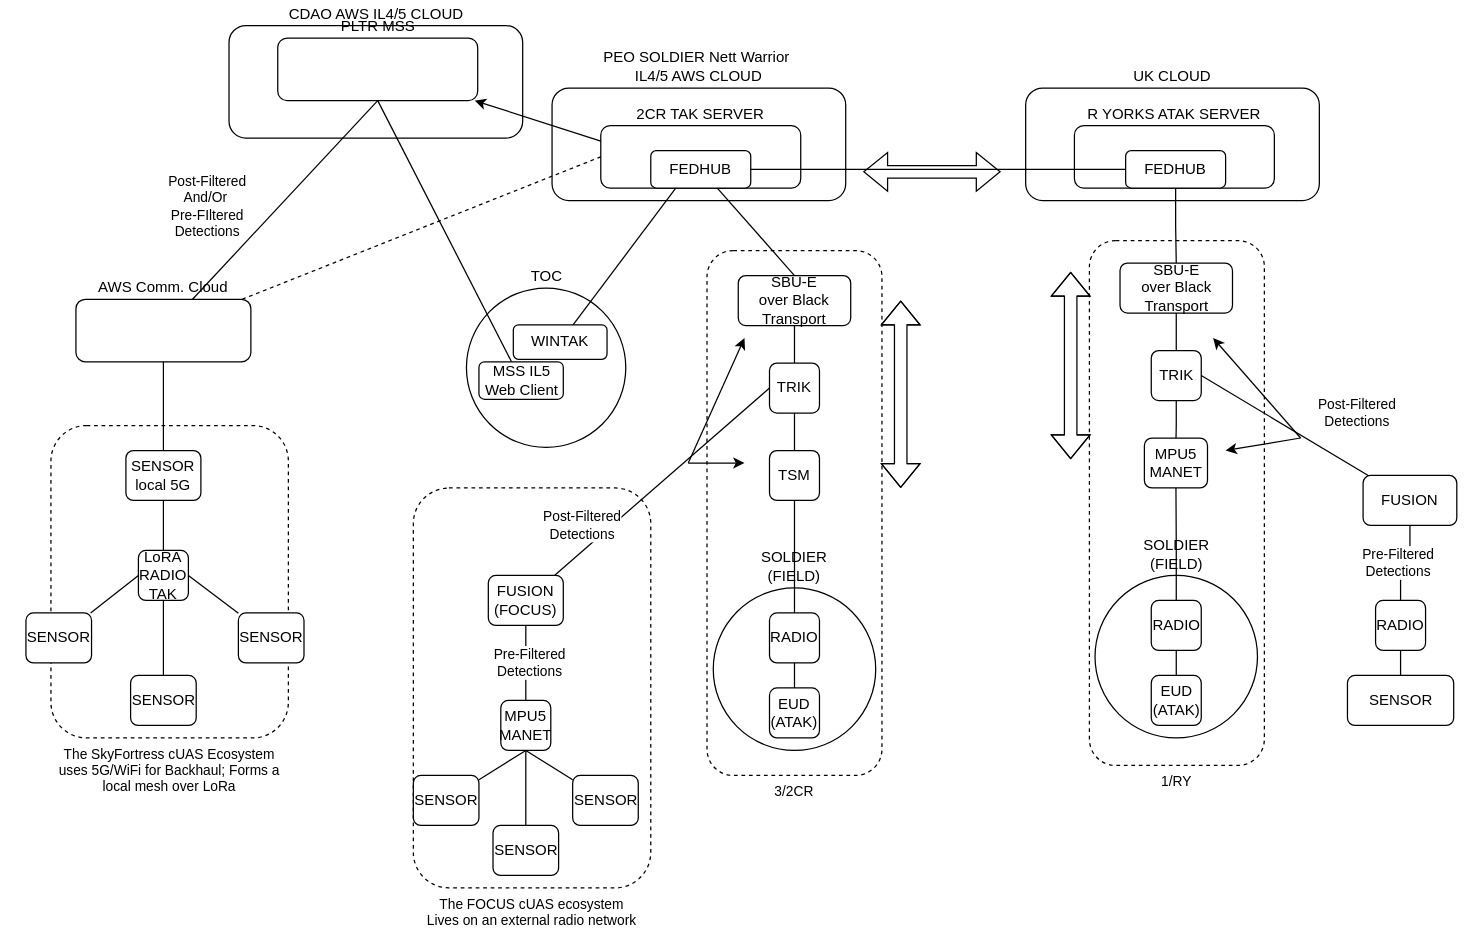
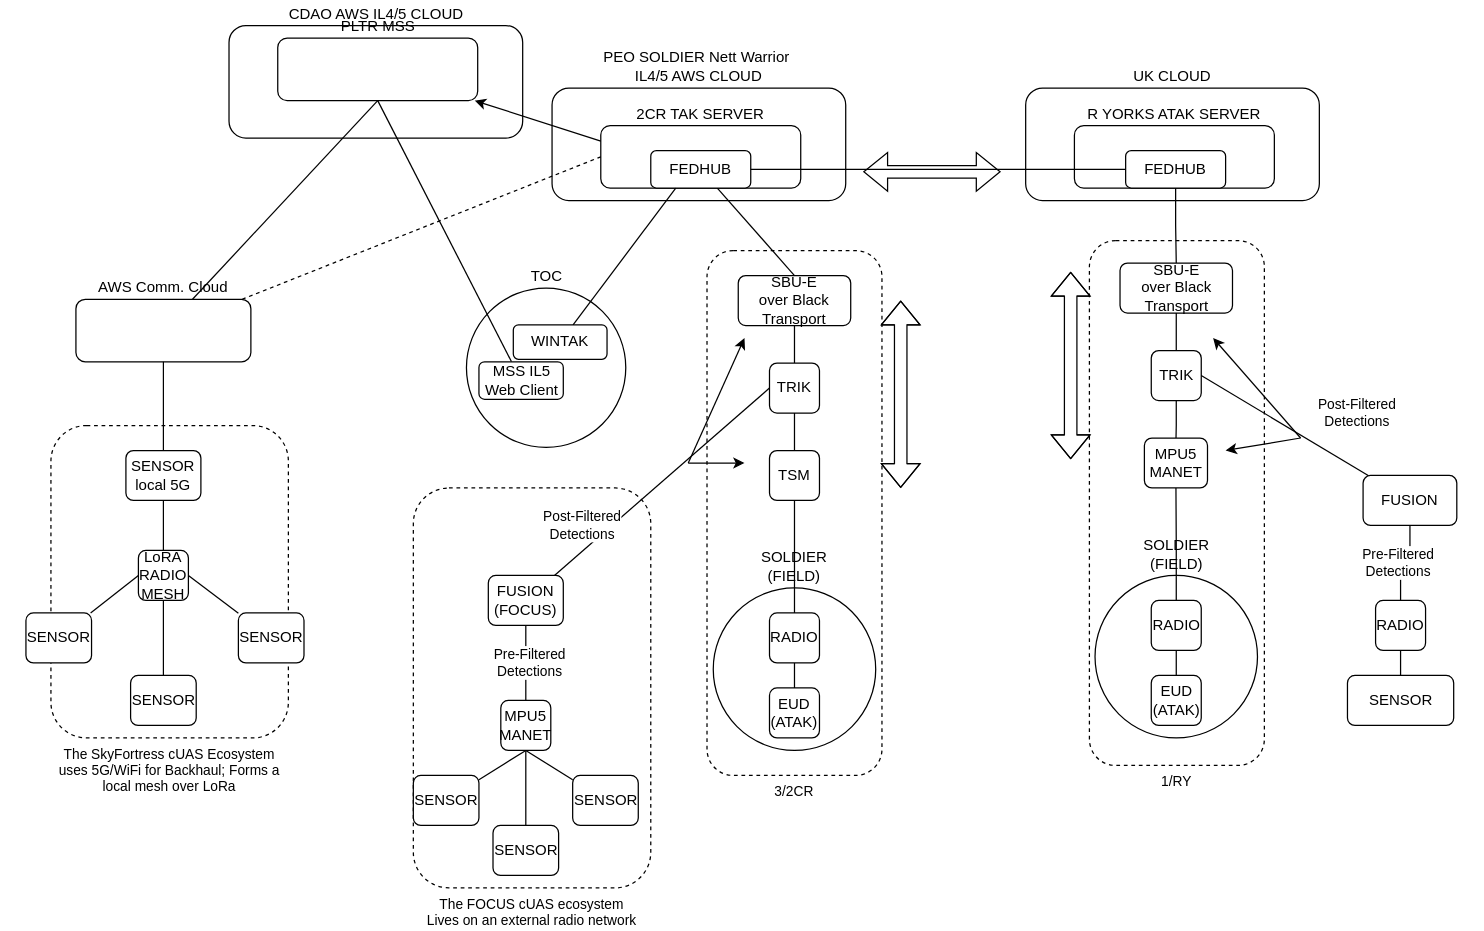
node "Post-Filtered And/Or Pre-FIltered Detections": removed
node "LoRA RADIO TAK": label "LoRA RADIO TAK" -> "LoRA RADIO MESH"
